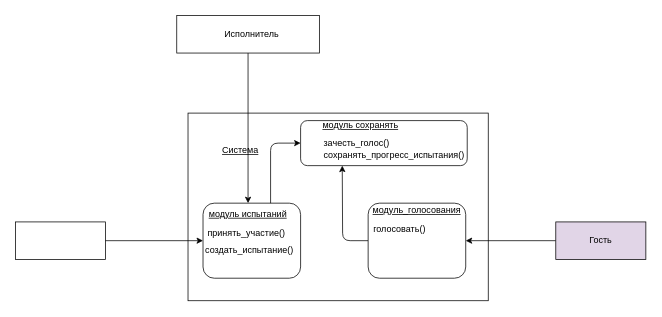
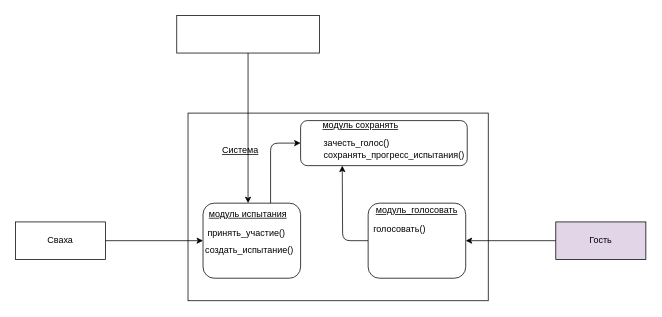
node "Исполнитель": removed
node "модуль_голосования": label "модуль_голосования" -> "модуль_голосовать"
node "модуль испытаний": label "модуль испытаний" -> "модуль испытания"
node "Сваха": added
